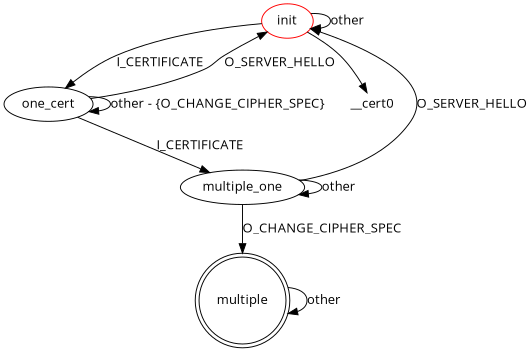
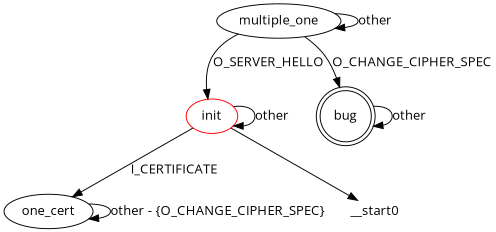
edge "one_cert" -> "init": removed, label "O_SERVER_HELLO"
node "__cert0": label "__cert0" -> "__start0"
edge "one_cert" -> "multiple_one": removed, label "I_CERTIFICATE"
node "multiple": label "multiple" -> "bug"
